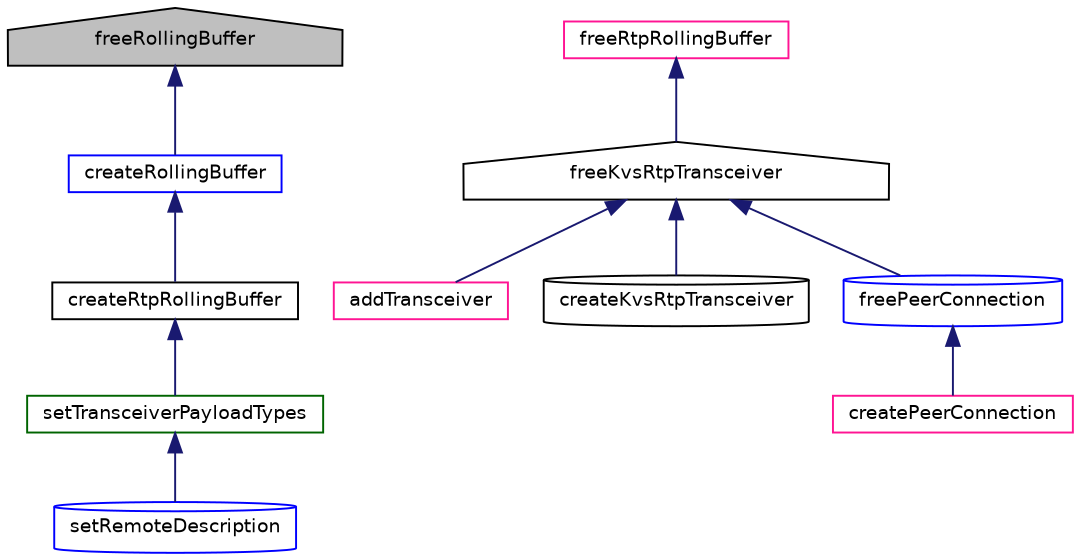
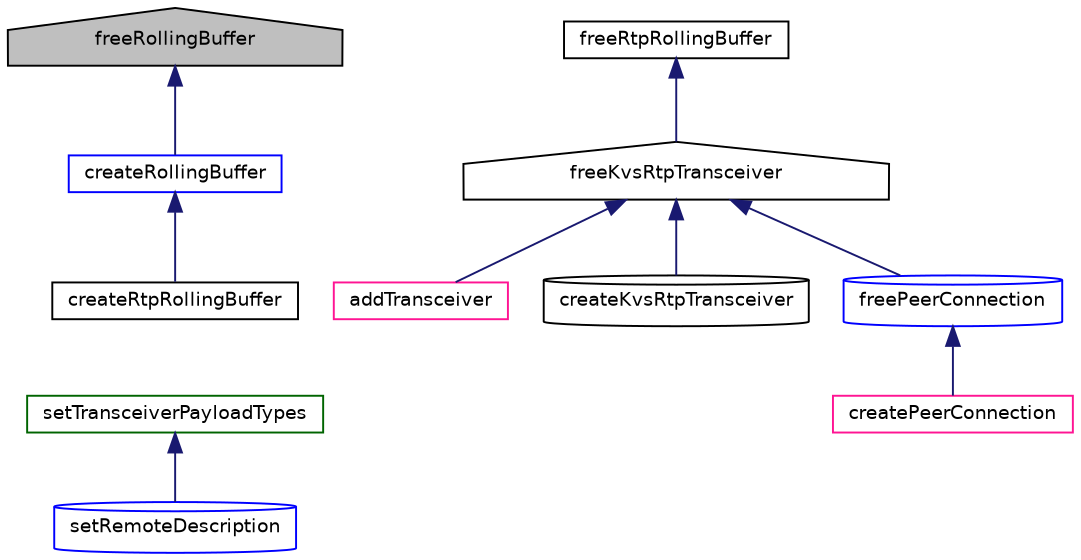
node "freeRtpRollingBuffer": color deeppink -> black
edge "setTransceiverPayloadTypes" -> "createRtpRollingBuffer": removed
